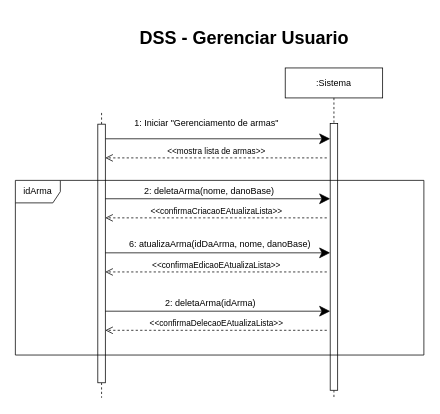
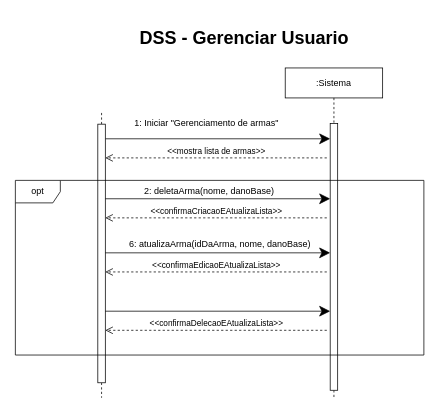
node "idArma": label "idArma" -> "opt"
node "2: deletaArma(idArma)": removed
